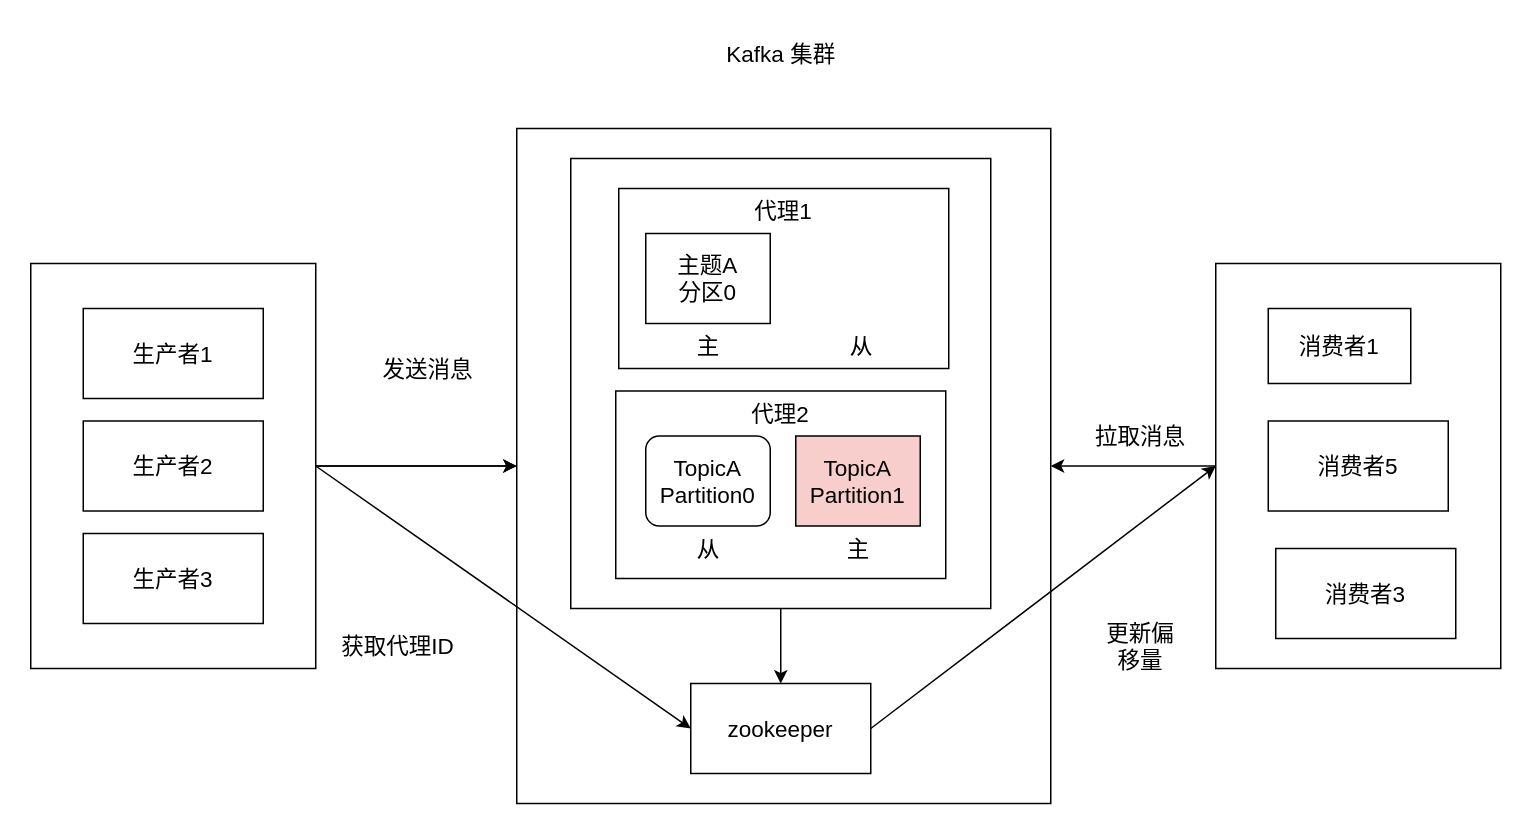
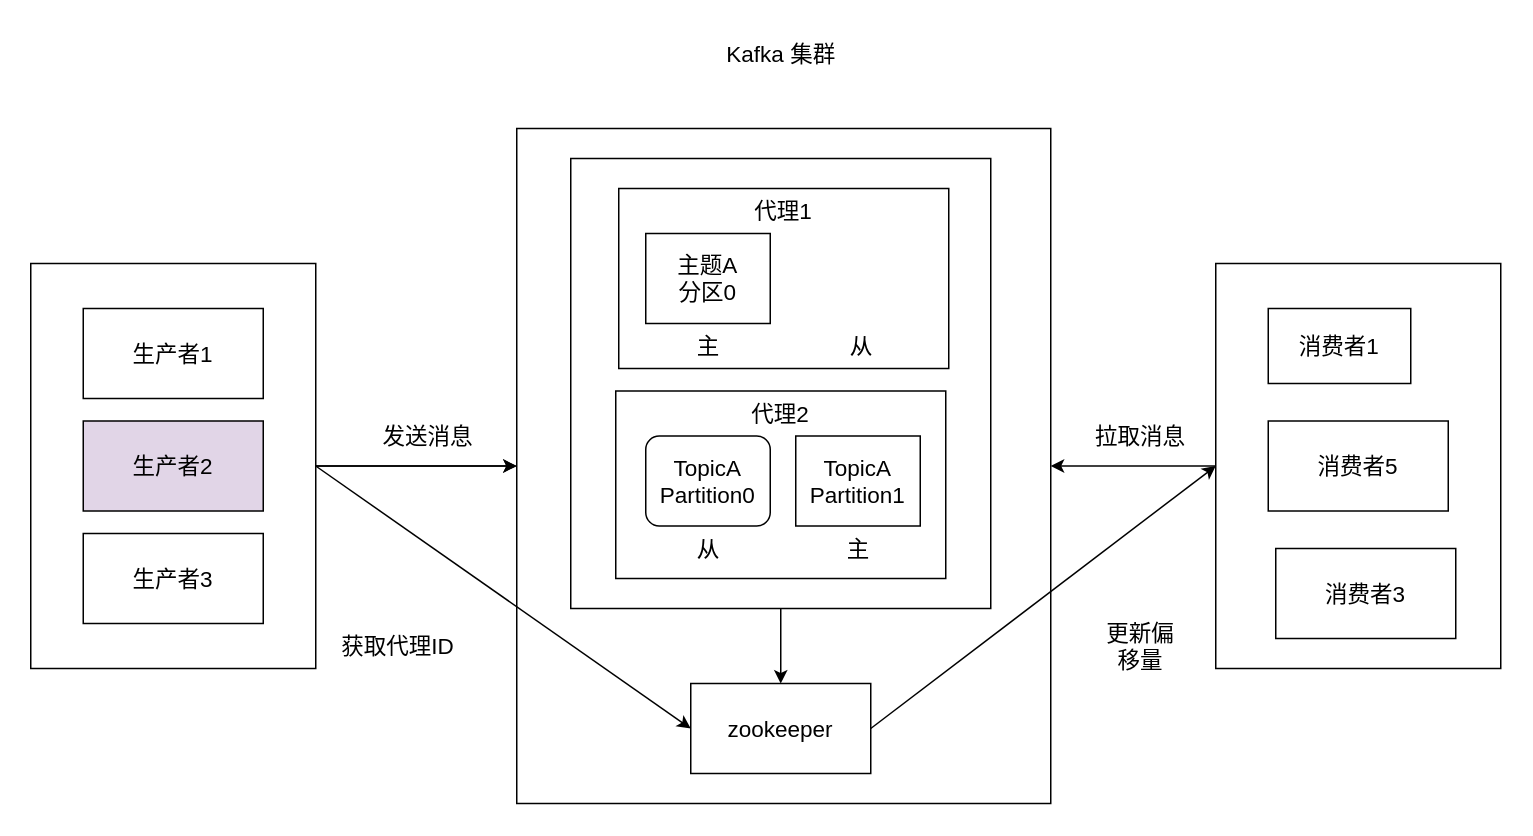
node "发送消息": moved (428, 368) -> (428, 436)
node "生产者2": fillcolor #ffffff -> #e1d5e7
node "TopicAPartition1": fillcolor #f8cecc -> #ffffff
